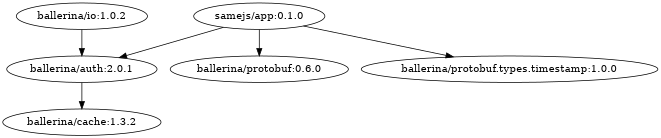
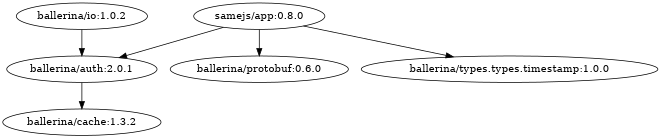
node "samejs/app:0.1.0": label "samejs/app:0.1.0" -> "samejs/app:0.8.0"
node "ballerina/protobuf.types.timestamp:1.0.0": label "ballerina/protobuf.types.timestamp:1.0.0" -> "ballerina/types.types.timestamp:1.0.0"
